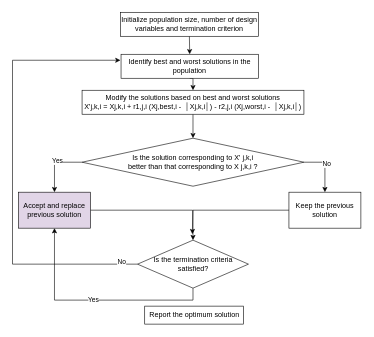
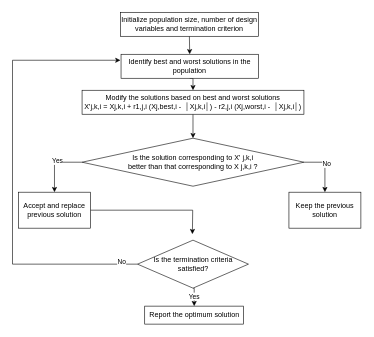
node "Accept and replace previous solution": fillcolor #e1d5e7 -> #ffffff
edge "Keep the previous solution" -> "Is the termination criteria satisfied?": removed
edge "Is the termination criteria satisfied?" -> "Accept and replace previous solution": now "Is the termination criteria satisfied?" -> "Report the optimum solution"
